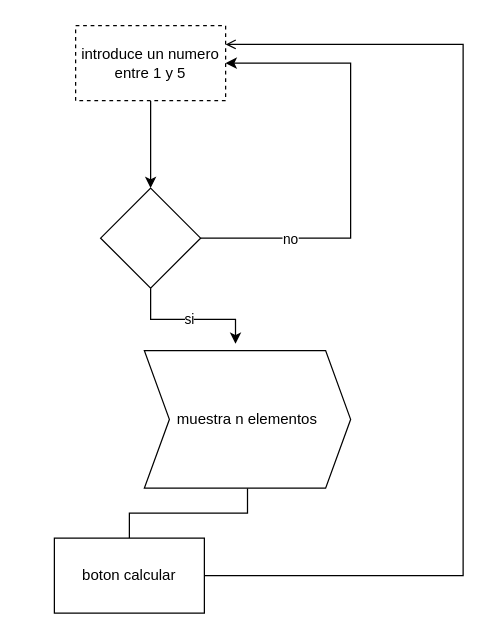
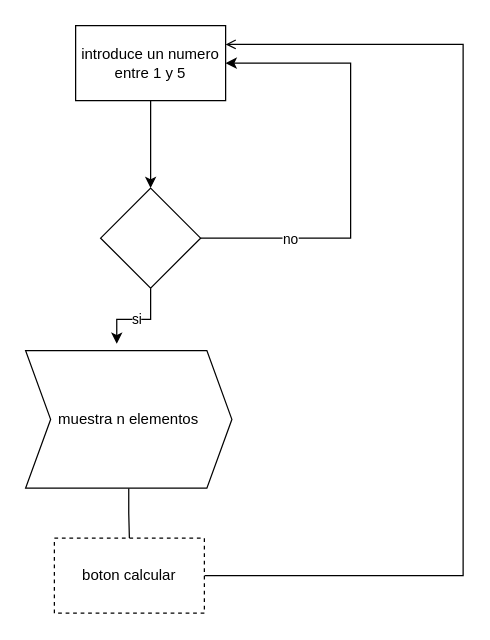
node "introduce un numero entre 1 y 5": style dashed -> solid
node "muestra n elementos": moved (248, 419) -> (129, 419)
node "boton calcular": style solid -> dashed
